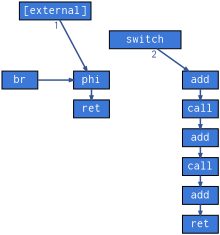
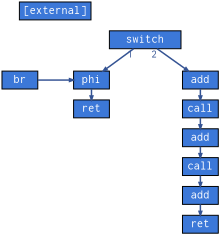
edge "[external]" -> "phi": now "switch" -> "phi"
